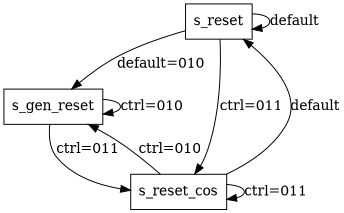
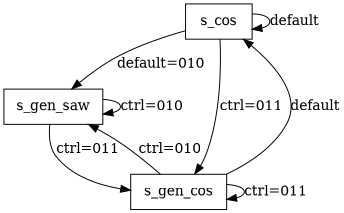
node "s_reset": label "s_reset" -> "s_cos"
node "s_gen_reset": label "s_gen_reset" -> "s_gen_saw"
node "s_reset_cos": label "s_reset_cos" -> "s_gen_cos"
